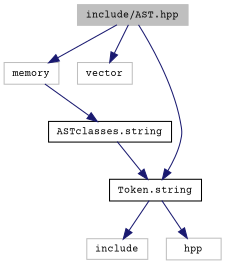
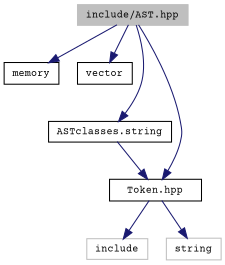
node "memory": color grey75 -> black
node "vector": color grey75 -> black
edge "memory" -> "ASTclasses.string": now "include/AST.hpp" -> "ASTclasses.string"
node "Token.string": label "Token.string" -> "Token.hpp"
node "hpp": label "hpp" -> "string"
